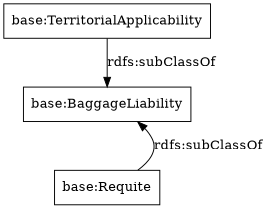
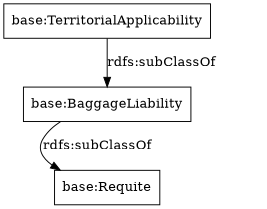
edge "base:Requite" -> "base:BaggageLiability": reversed
